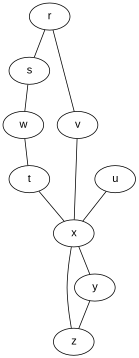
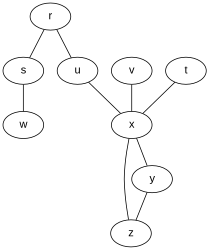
edge "r" -- "v": now "r" -- "u"
edge "w" -- "t": removed
